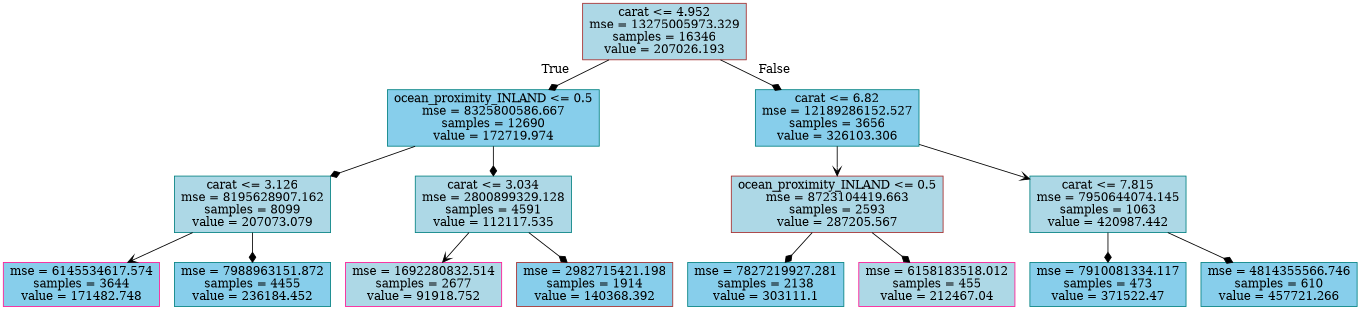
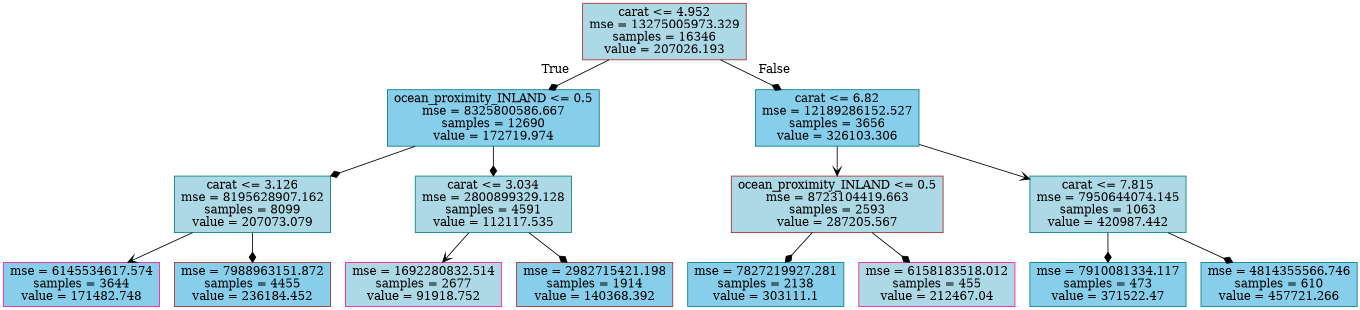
node "mse = 7988963151.872 samples = 4455 value = 236184.452": color teal -> brown
